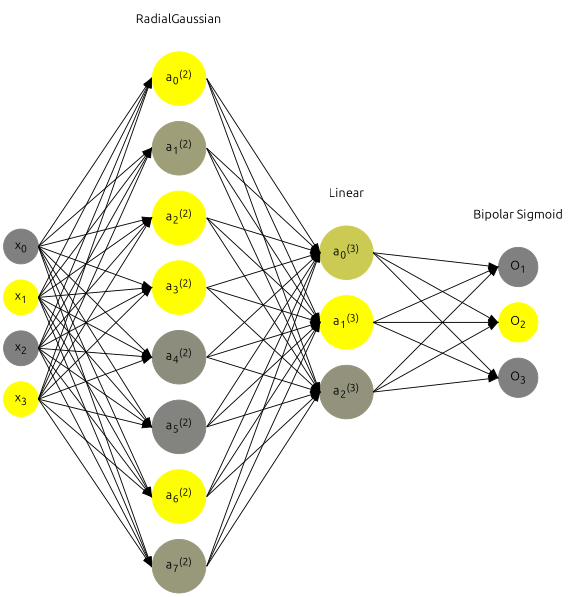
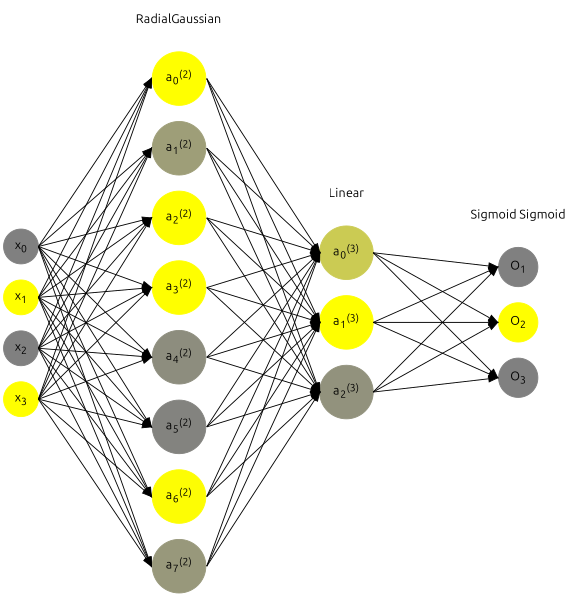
node "Bipolar Sigmoid": label "Bipolar Sigmoid" -> "Sigmoid Sigmoid"
